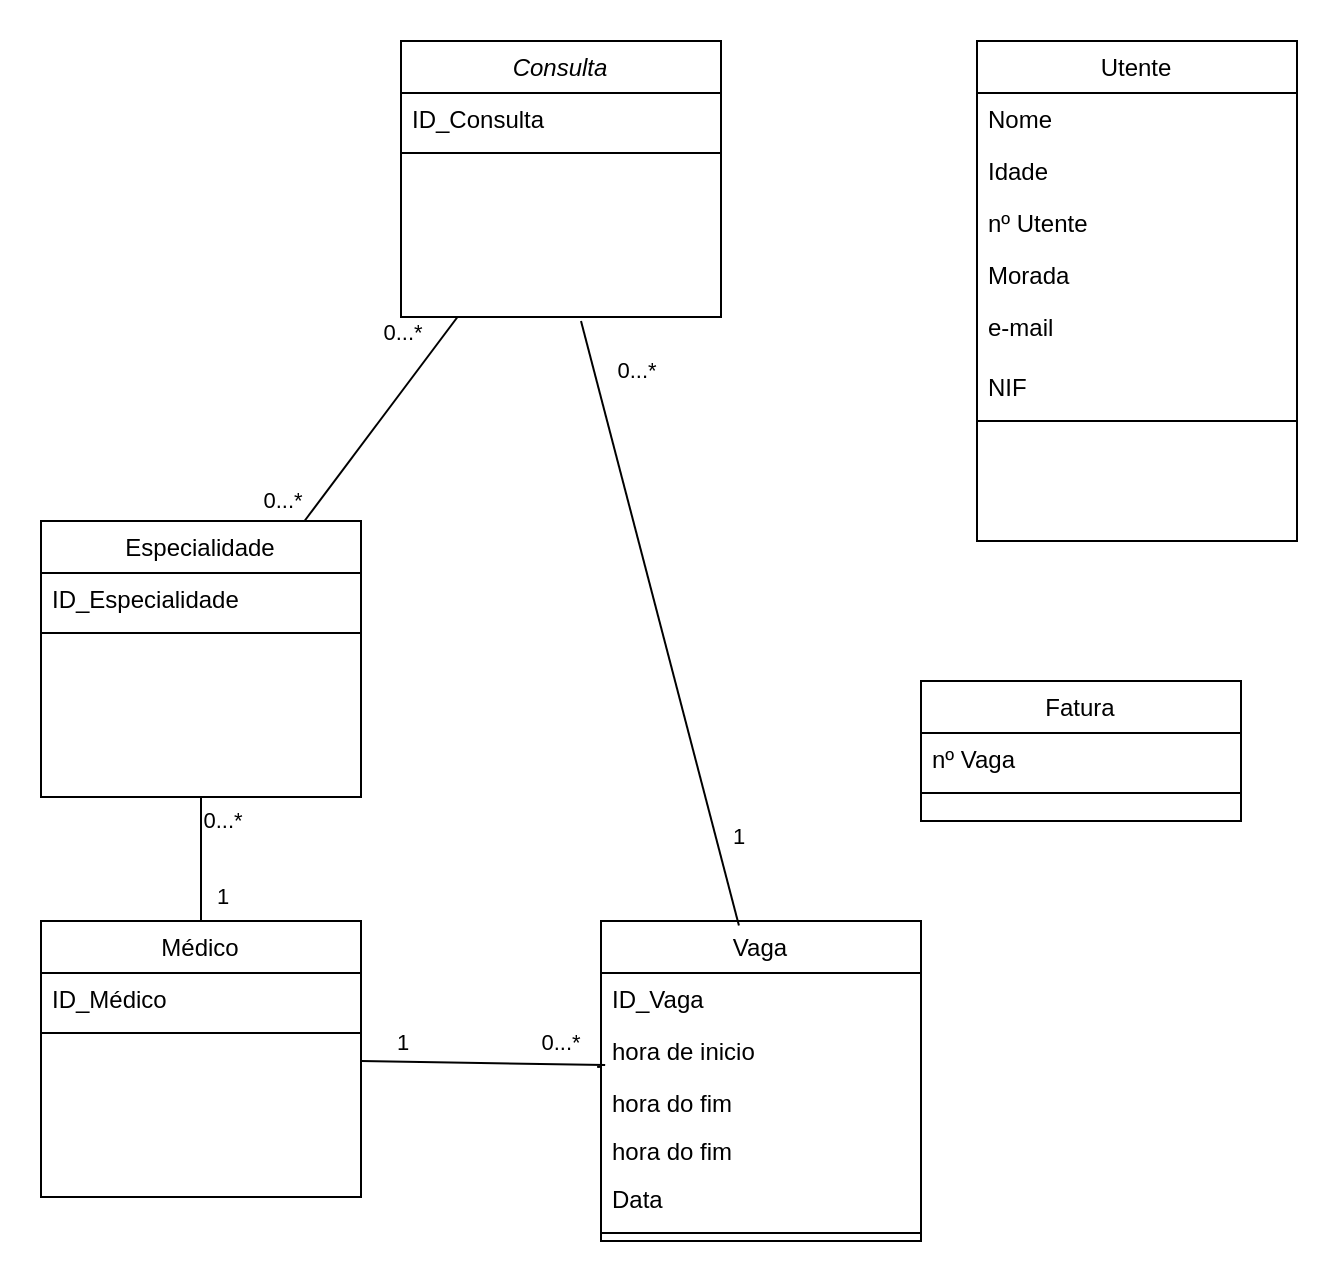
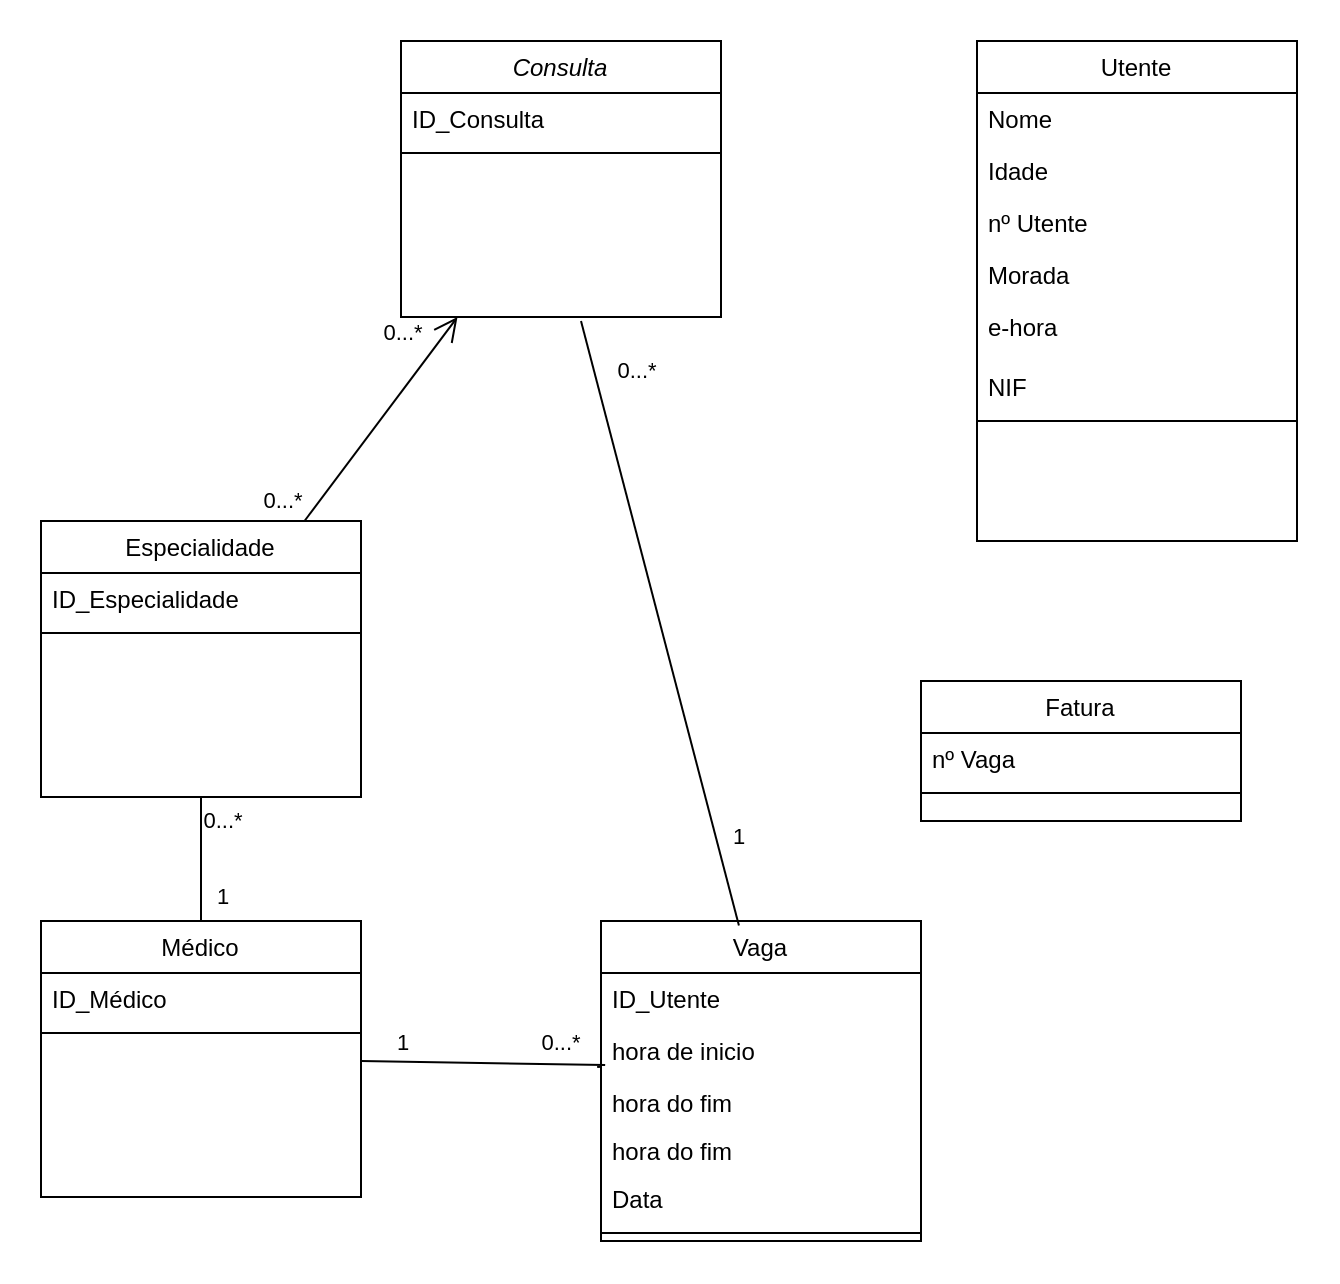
edge "Consulta" -- "Especialidade": arrowhead none -> open
node "e-mail": label "e-mail" -> "e-hora"
node "ID_Vaga": label "ID_Vaga" -> "ID_Utente"
